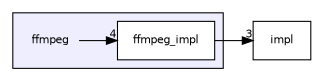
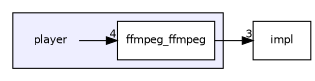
node "ffmpeg": label "ffmpeg" -> "player"
node "ffmpeg_impl": label "ffmpeg_impl" -> "ffmpeg_ffmpeg"
